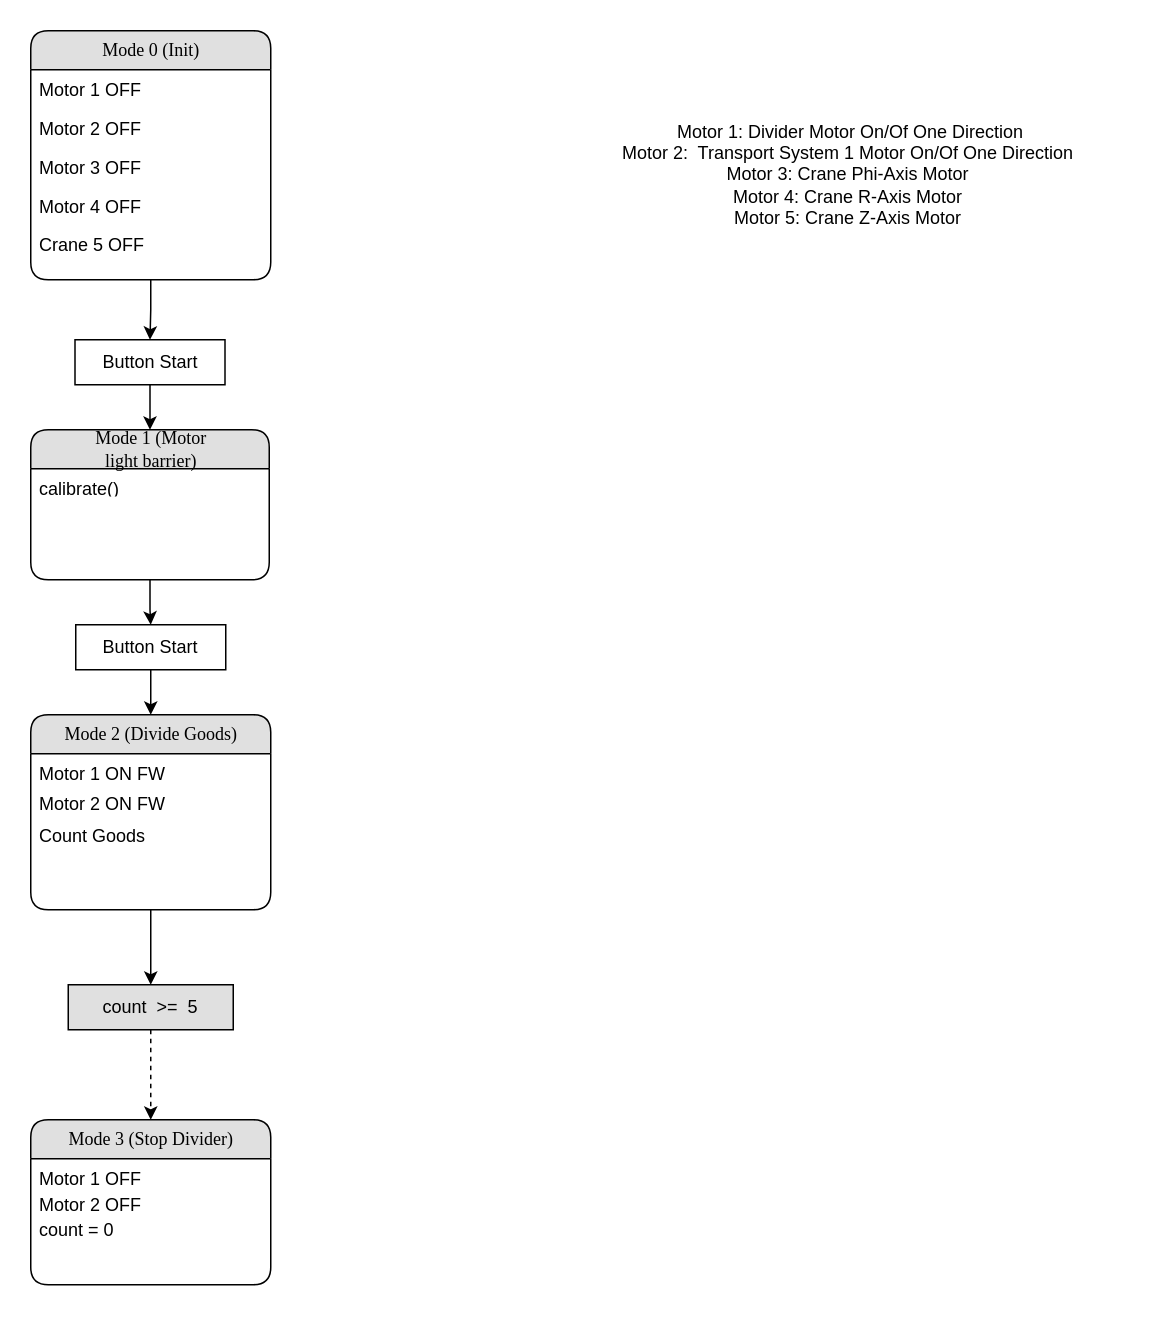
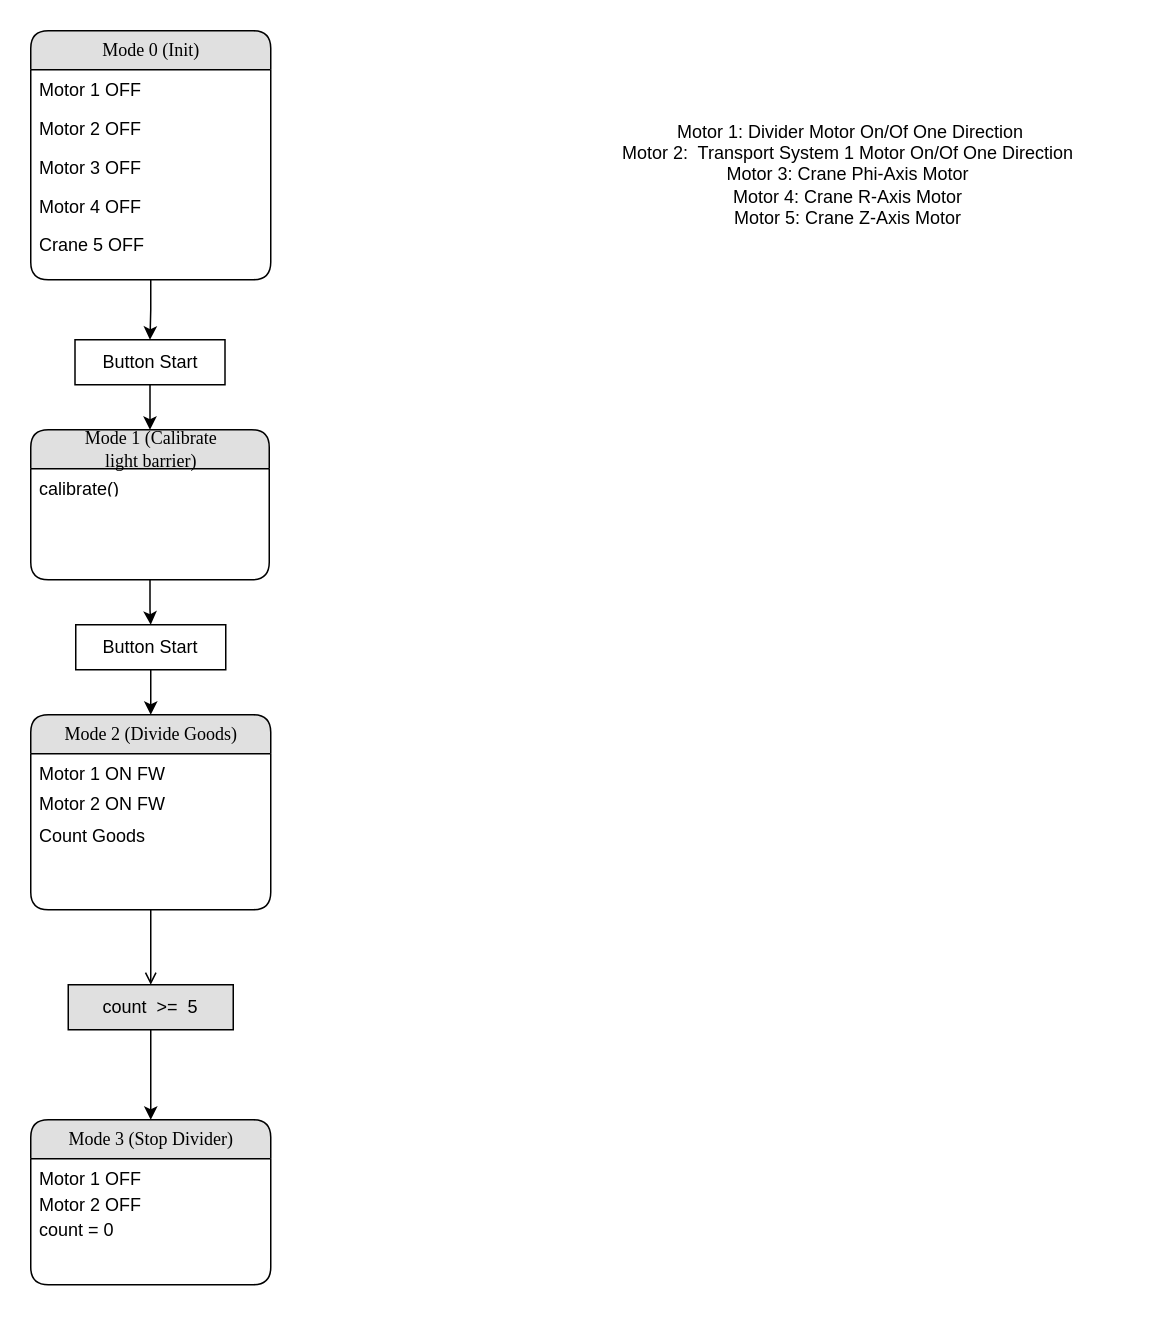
node "Mode 1 (Motor light barrier)": label "Mode 1 (Motor light barrier)" -> "Mode 1 (Calibrate light barrier)"
edge "Mode 2 (Divide Goods)" -> "count >= 5": arrowhead classic -> open
edge "count >= 5" -> "Mode 3 (Stop Divider)": style dashed -> solid
